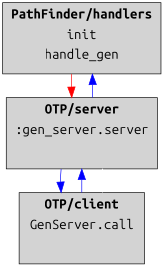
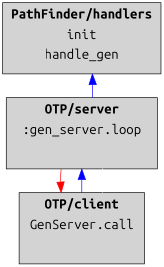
edge "PathFinder/handlers" -> "OTP/server": removed
node "OTP/server": text ":gen_server.server" -> ":gen_server.loop"
edge "OTP/server" -> "OTP/client": color blue -> red
